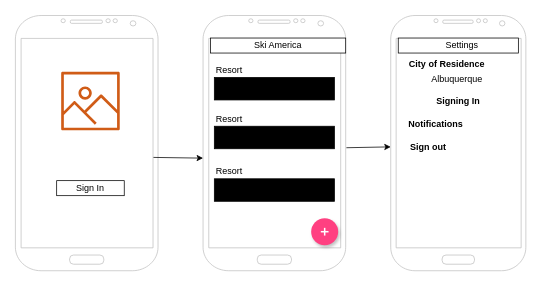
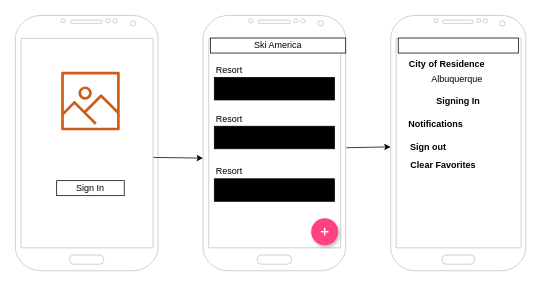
node "Settings": removed
node "Clear Favorites": added
